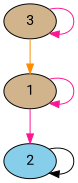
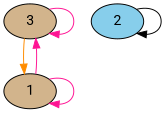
edge "1" -> "2": now "1" -> "3"
